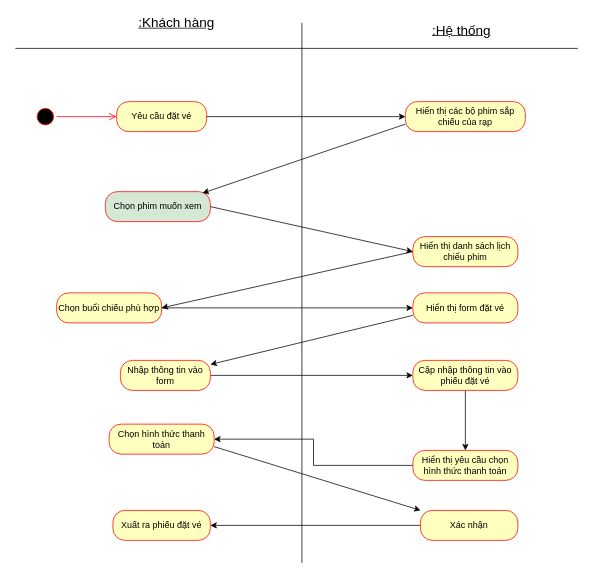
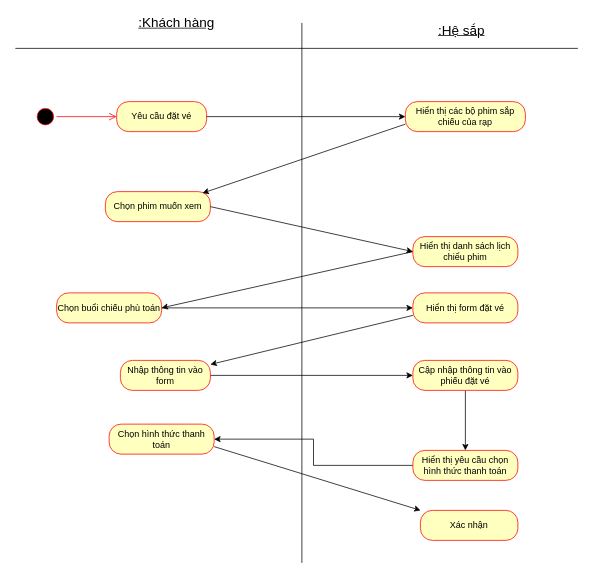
node ":Hệ thống": label ":Hệ thống" -> ":Hệ sắp"
node "Chọn phim muốn xem": fillcolor #d5e8d4 -> #ffffc0
node "Chọn buổi chiếu phù hợp": label "Chọn buổi chiếu phù hợp" -> "Chọn buổi chiếu phù toán"
node "Xuất ra phiếu đặt vé": removed
edge "Xác nhận" -> "Xuất ra phiếu đặt vé": removed
